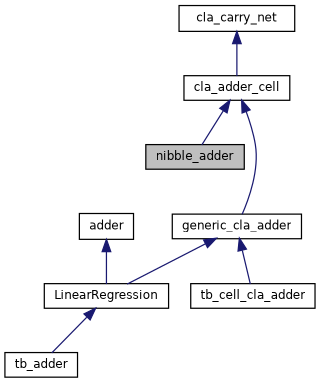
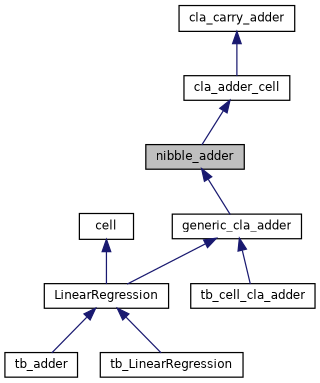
node "cla_carry_net": label "cla_carry_net" -> "cla_carry_adder"
edge "generic_cla_adder" -> "cla_adder_cell": now "generic_cla_adder" -> "nibble_adder"
node "adder": label "adder" -> "cell"
node "tb_LinearRegression": added
